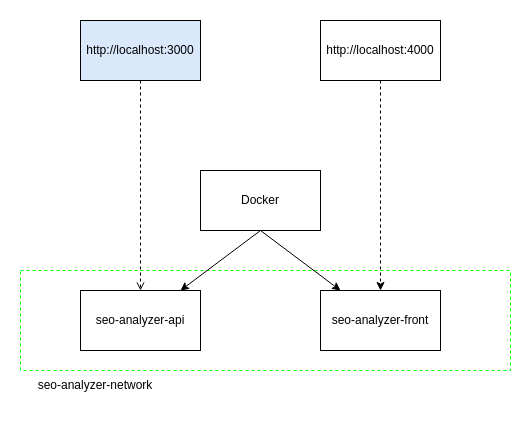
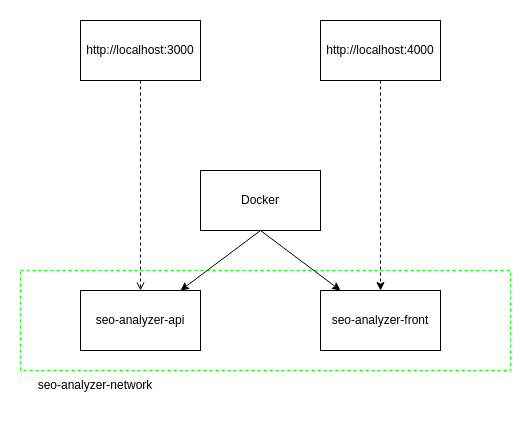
node "http://localhost:3000": fillcolor #dae8fc -> #ffffff
